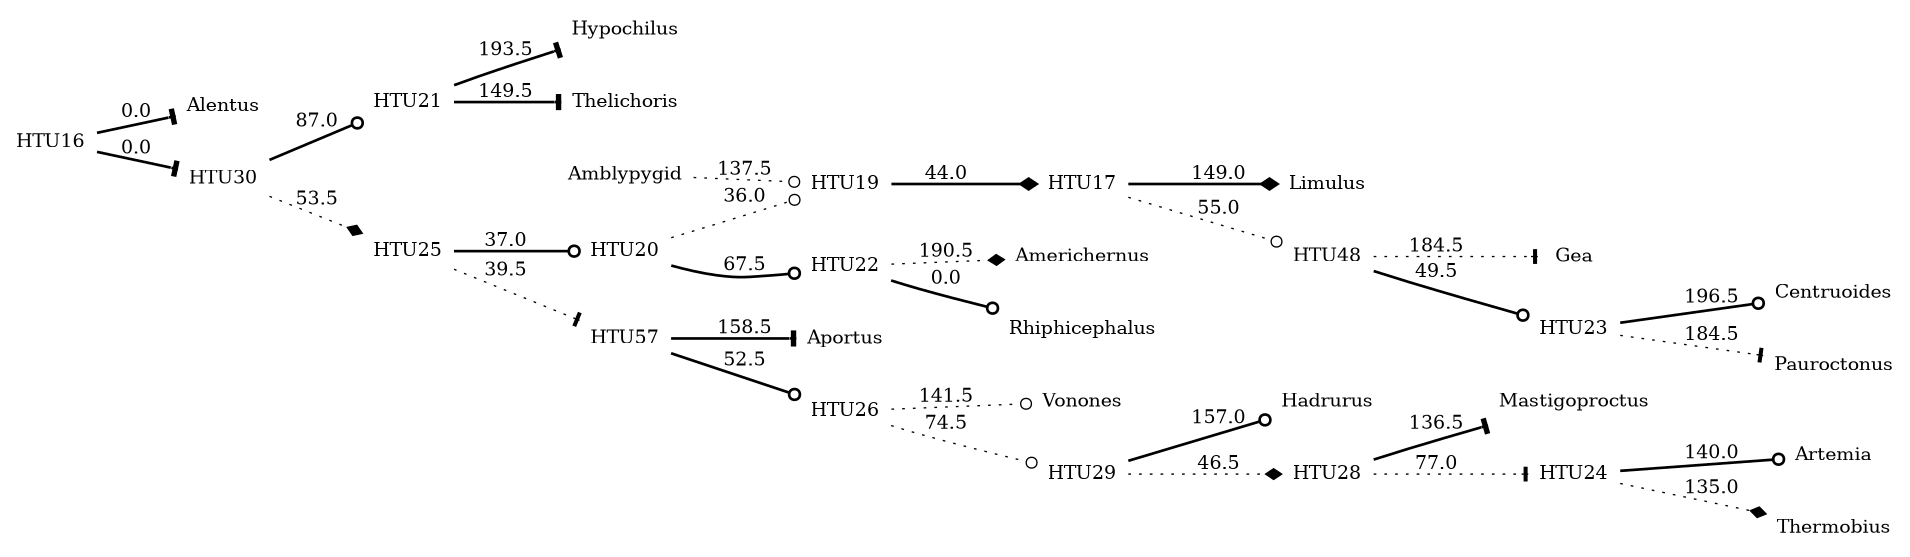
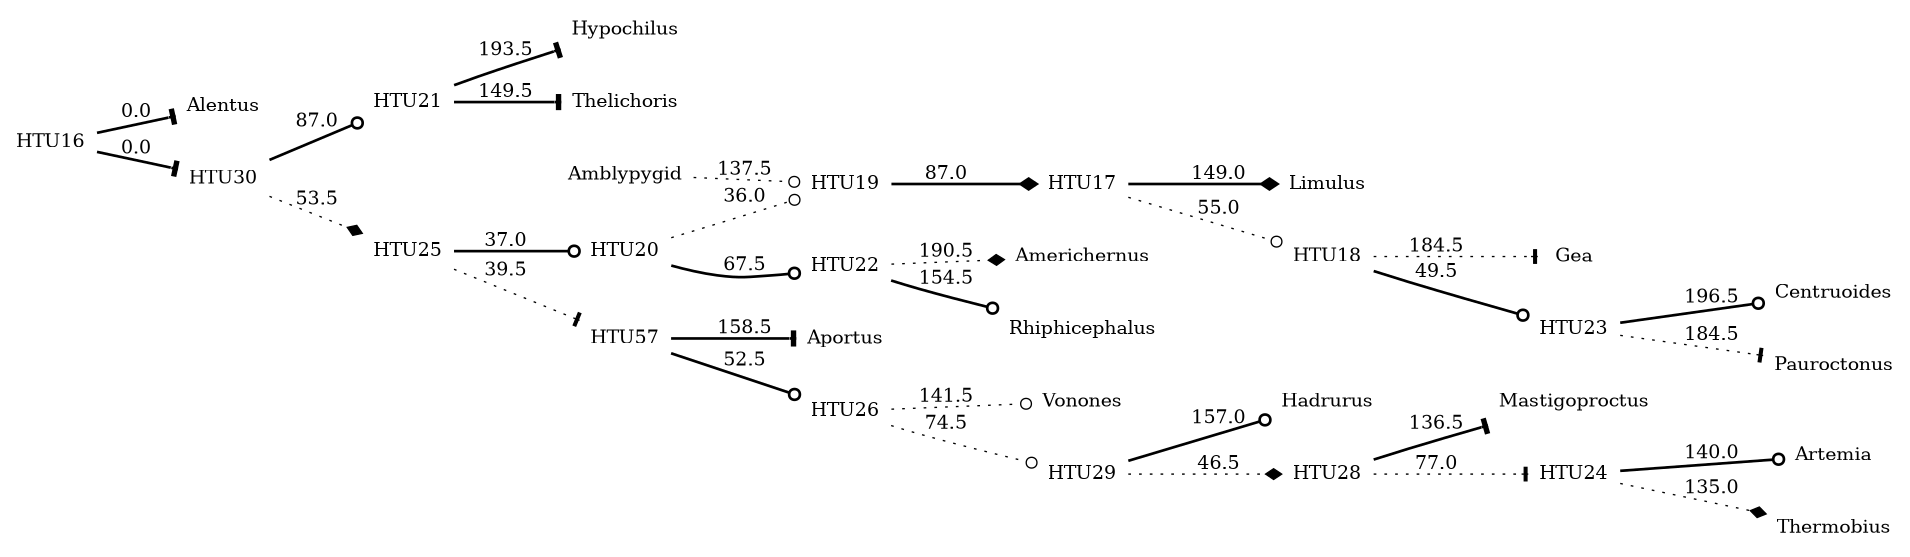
edge "HTU19" -> "HTU17": label "44.0" -> "87.0"
node "HTU48": label "HTU48" -> "HTU18"
edge "HTU22" -> "Rhiphicephalus": label "0.0" -> "154.5"
